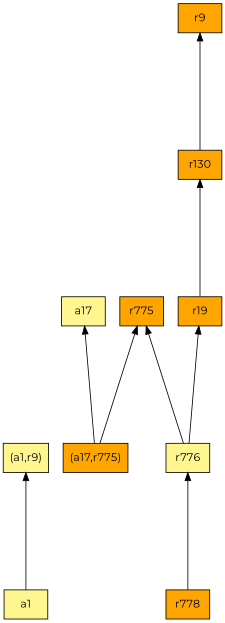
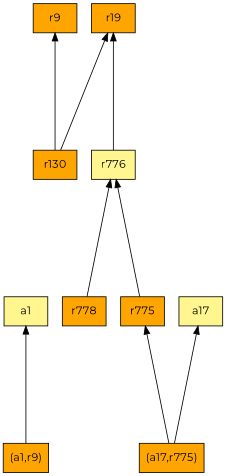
edge "r19" -> "r130": reversed
edge "r776" -> "r775": reversed
node "(a1,r9)": fillcolor khaki1 -> orange
edge "a1" -> "(a1,r9)": reversed
